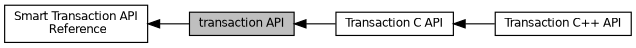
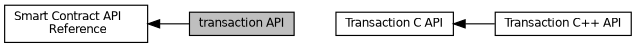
node "Smart Transaction API Reference": label "Smart Transaction API Reference" -> "Smart Contract API Reference"
edge "Transaction C API" -> "transaction API": removed
